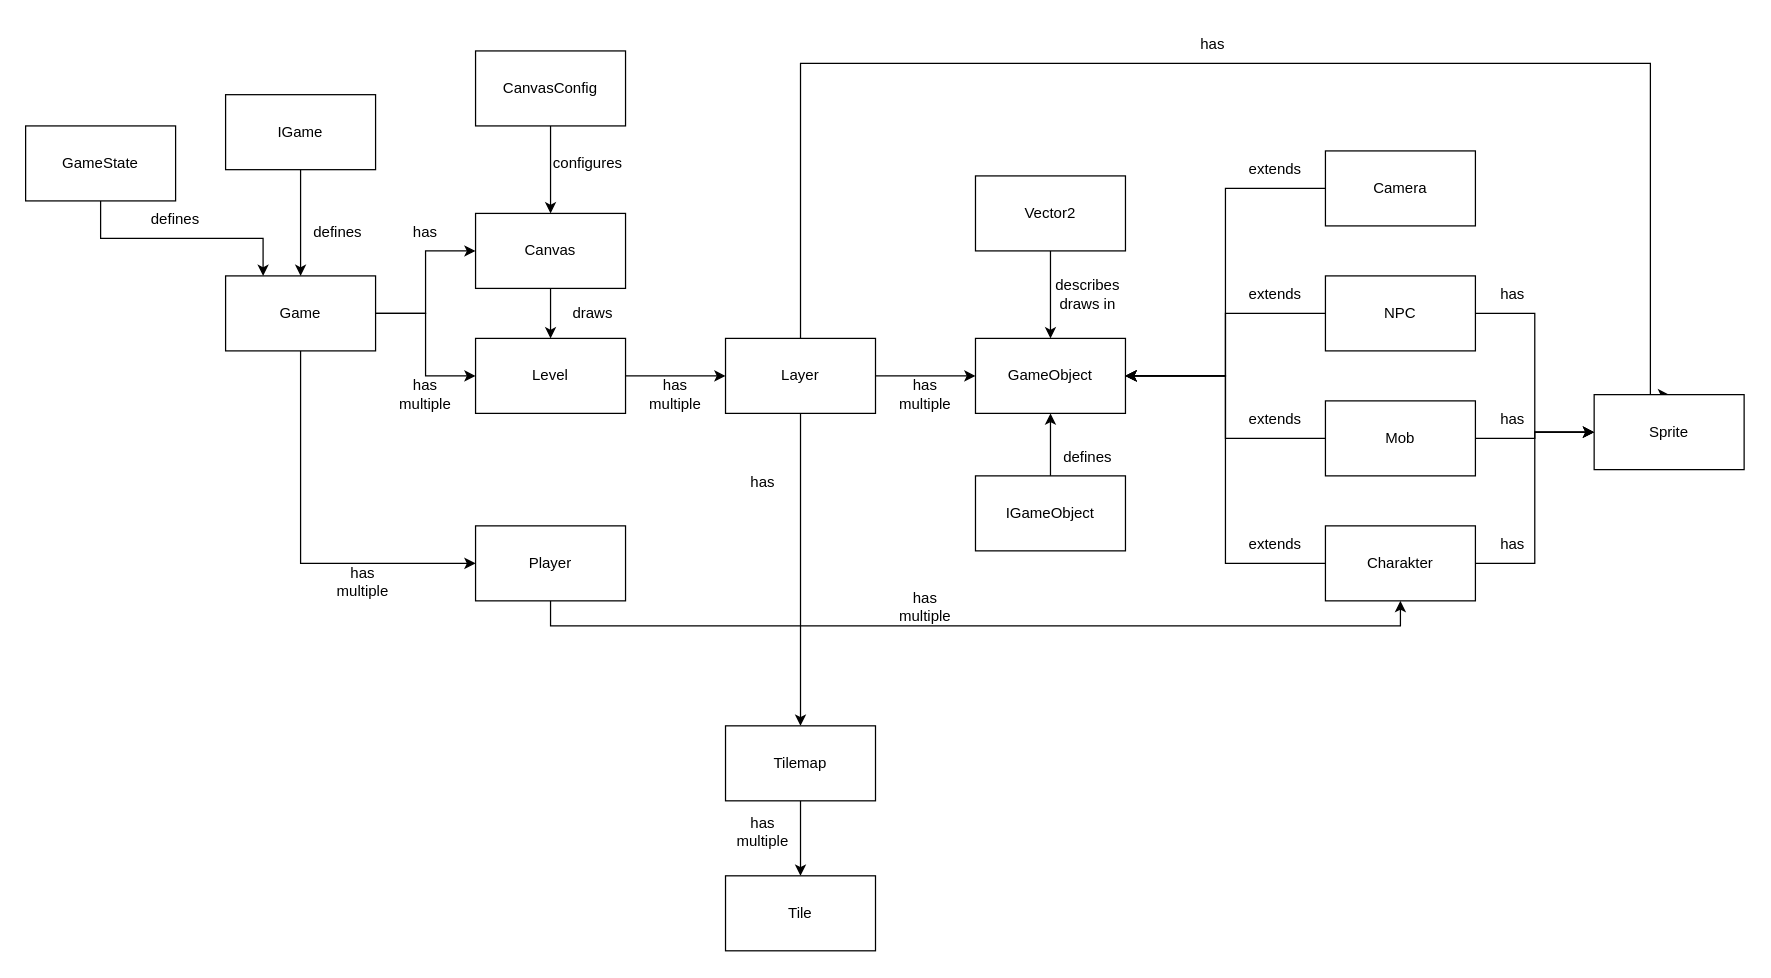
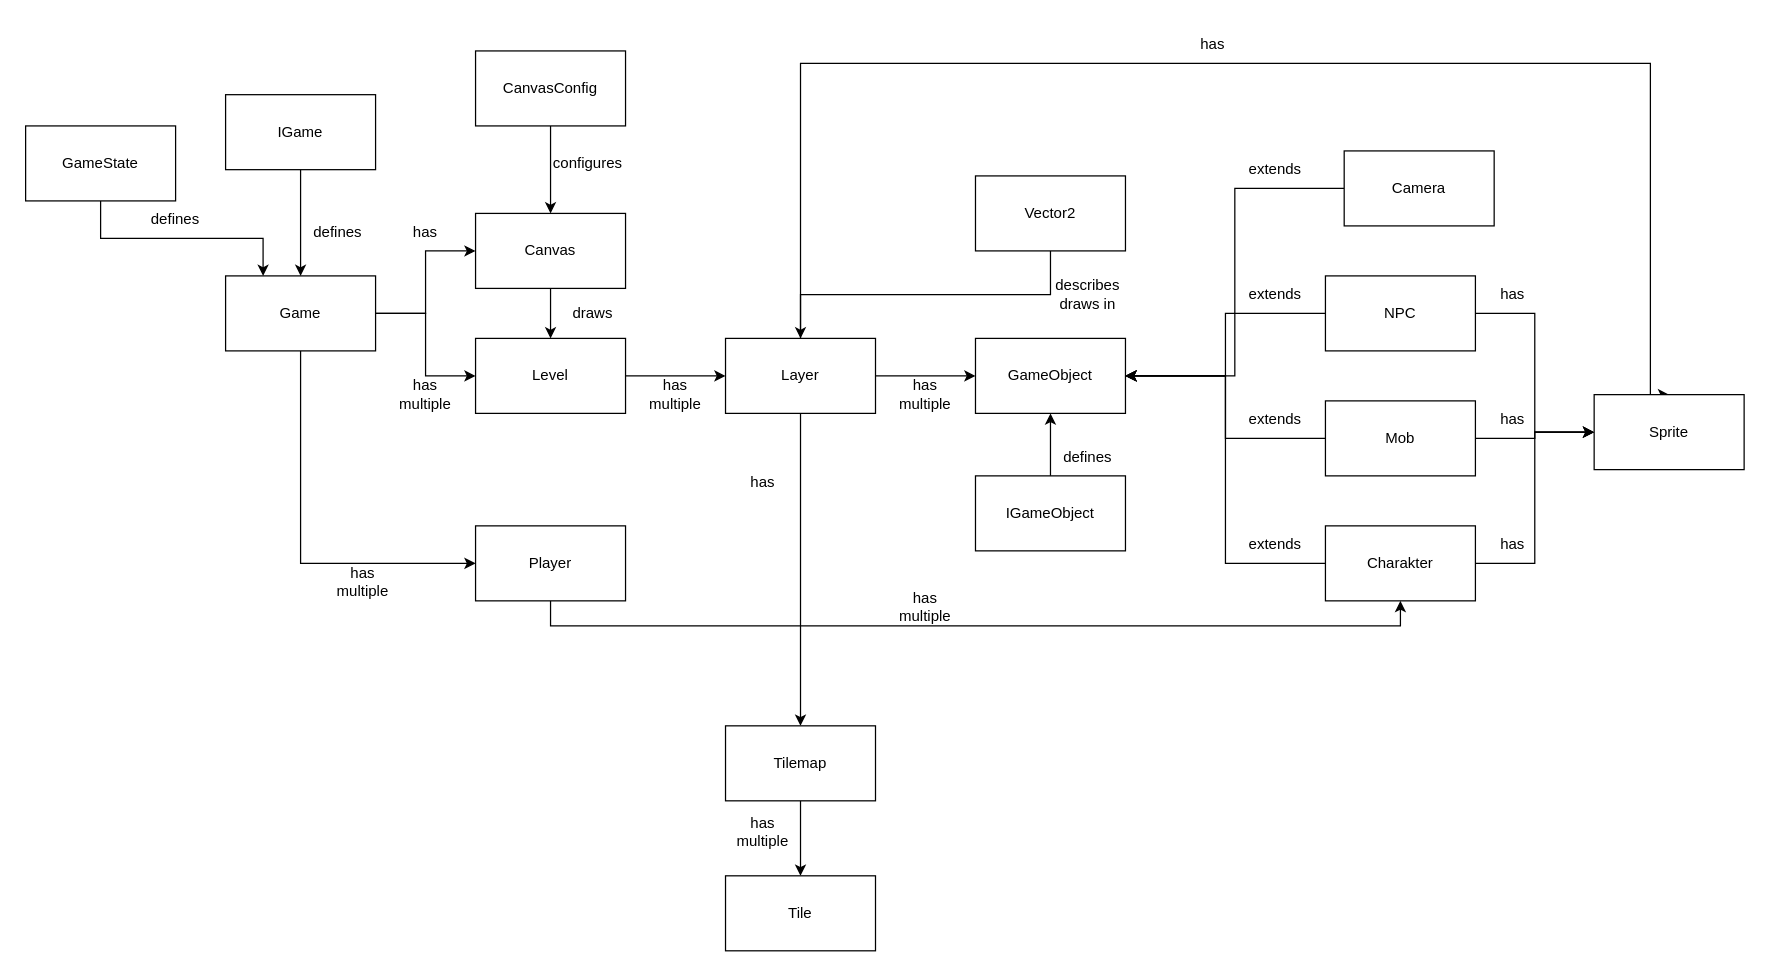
node "Camera": moved (1401, 188) -> (1419, 188)
edge "Vector2" -> "GameObject": now "Vector2" -> "Layer"
